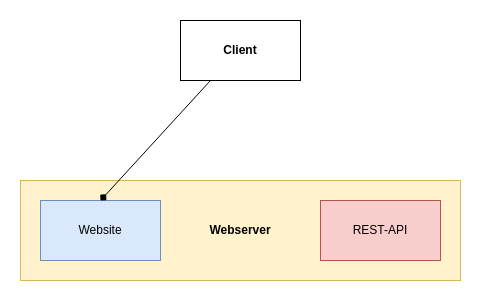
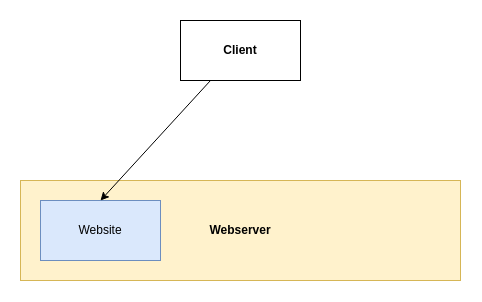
edge "Client" -> "Website": arrowhead diamond -> classic
node "REST-API": removed
